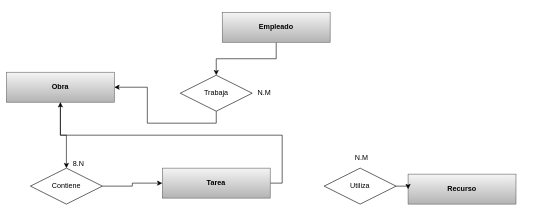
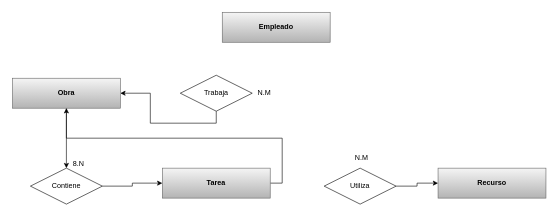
edge "Empleado" -> "Trabaja": removed
node "Obra": moved (60, 87) -> (66, 93)
node "Recurso": moved (462, 189) -> (492, 183)
